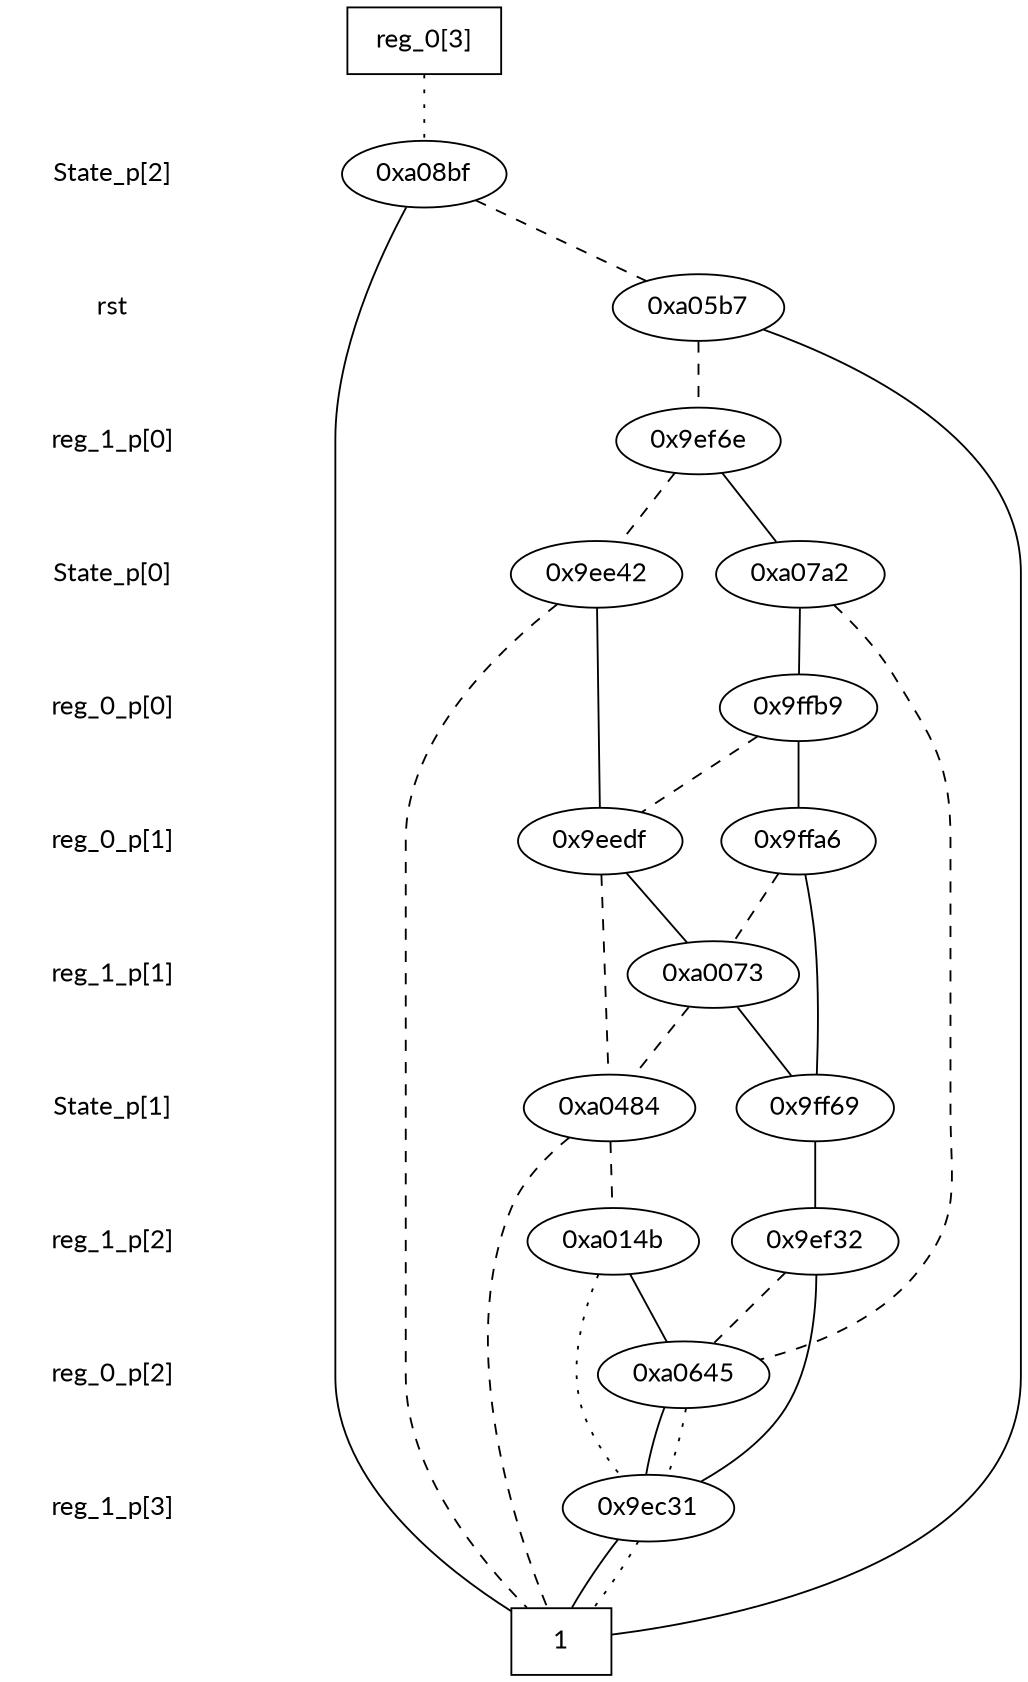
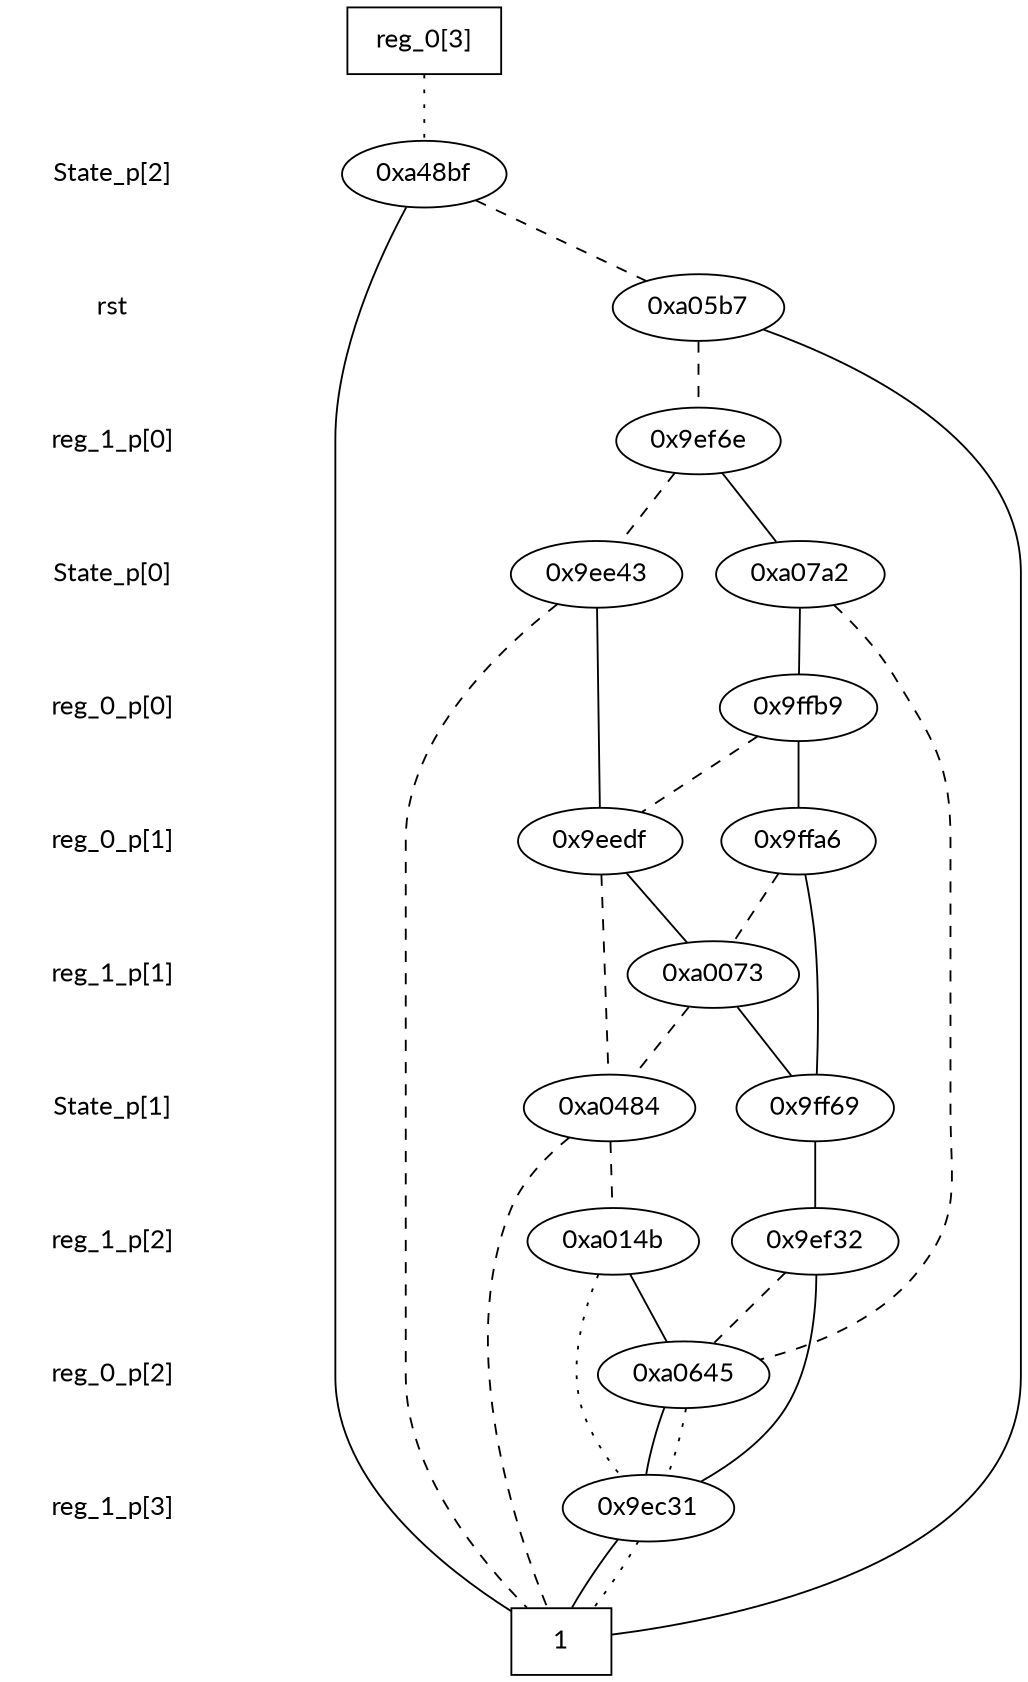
node "0xa08bf": label "0xa08bf" -> "0xa48bf"
node "0x9ee42": label "0x9ee42" -> "0x9ee43"
